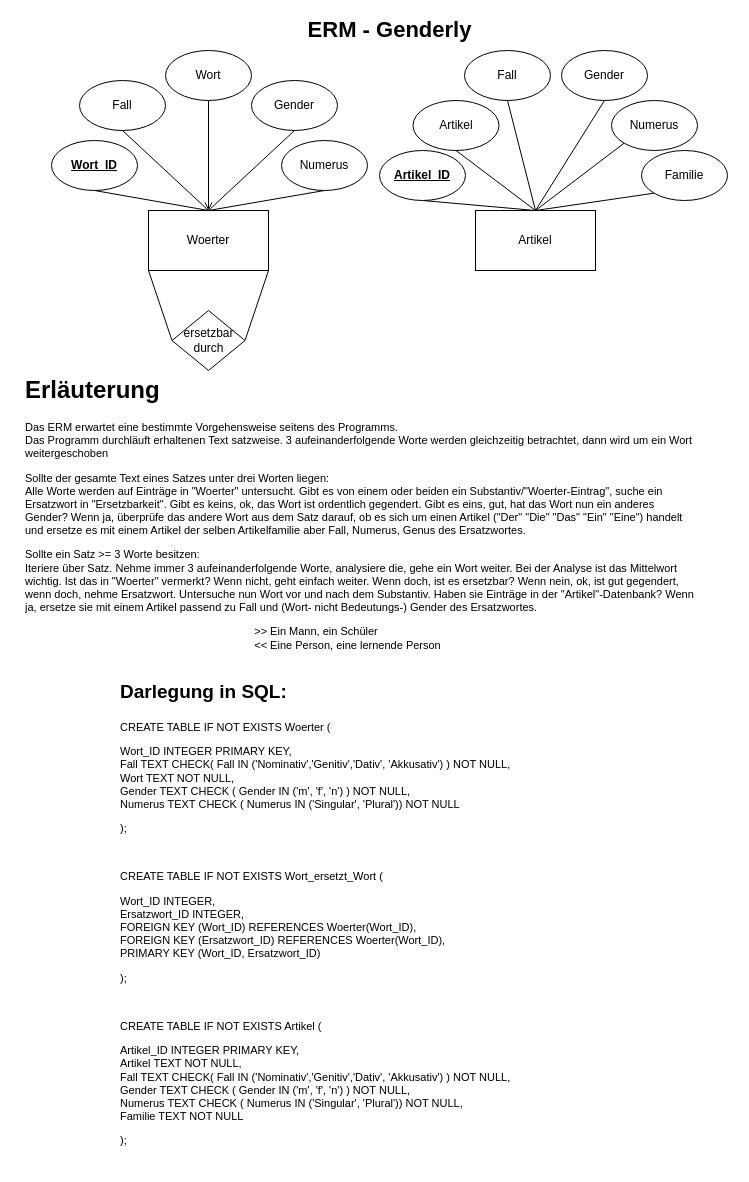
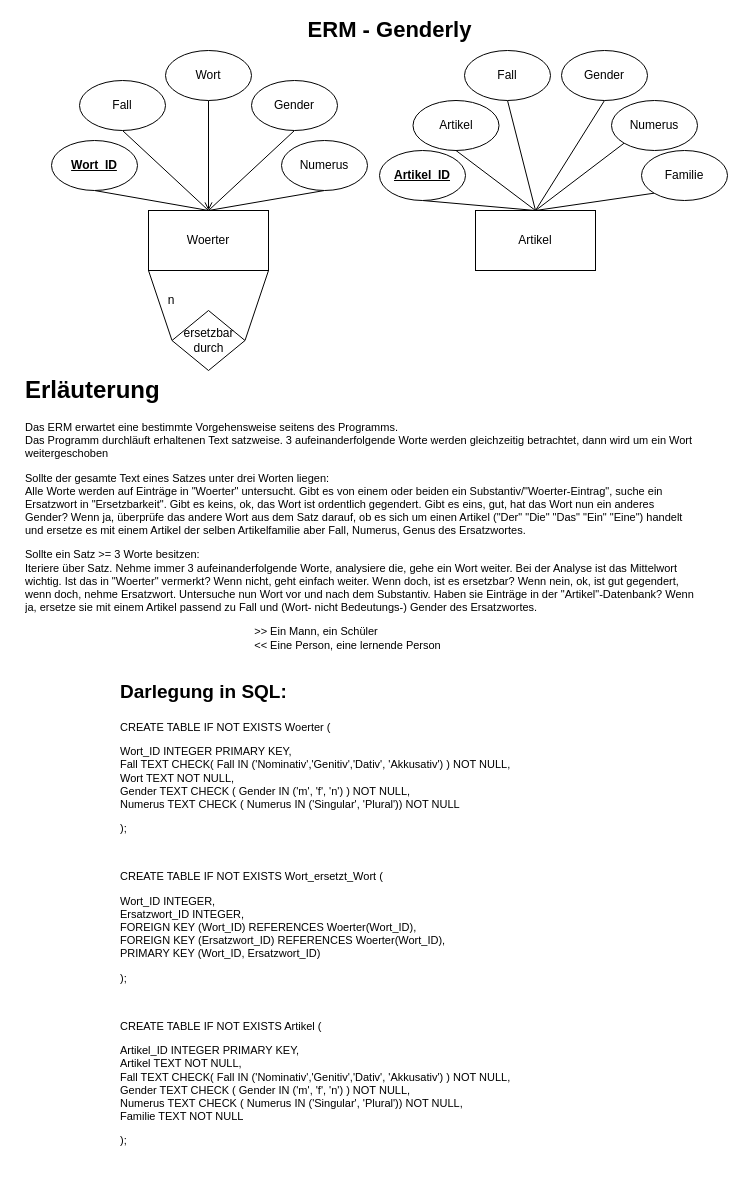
node "n": added
